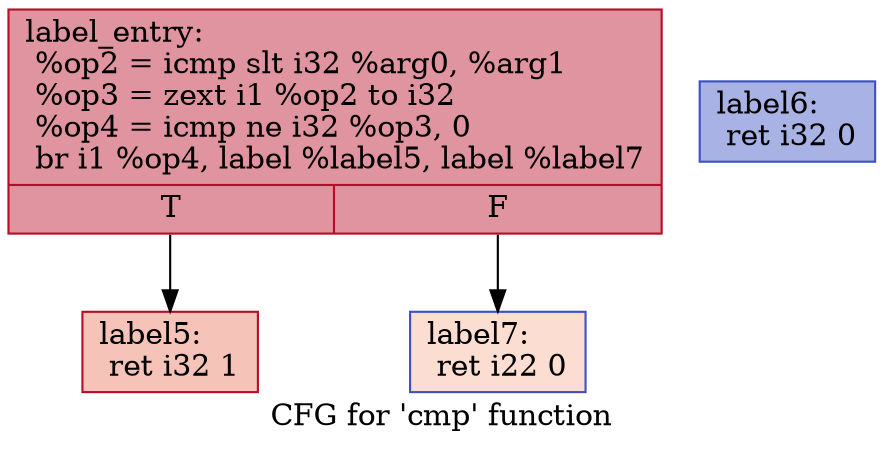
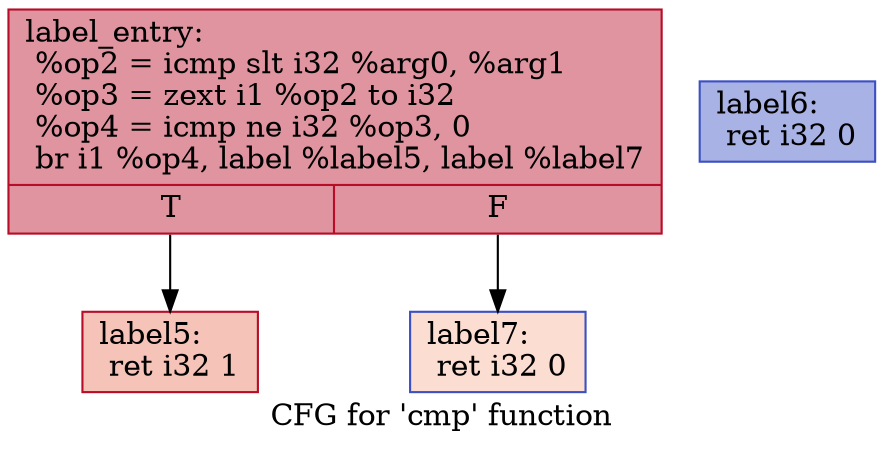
node "label7:": text "ret i22 0" -> "ret i32 0"
